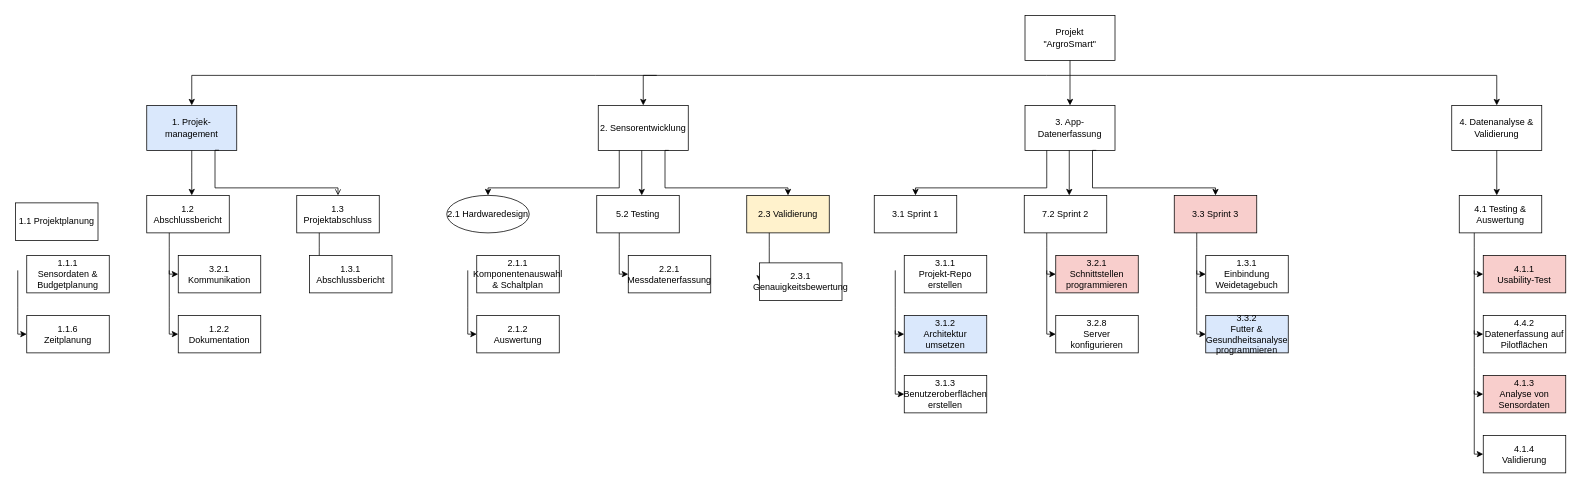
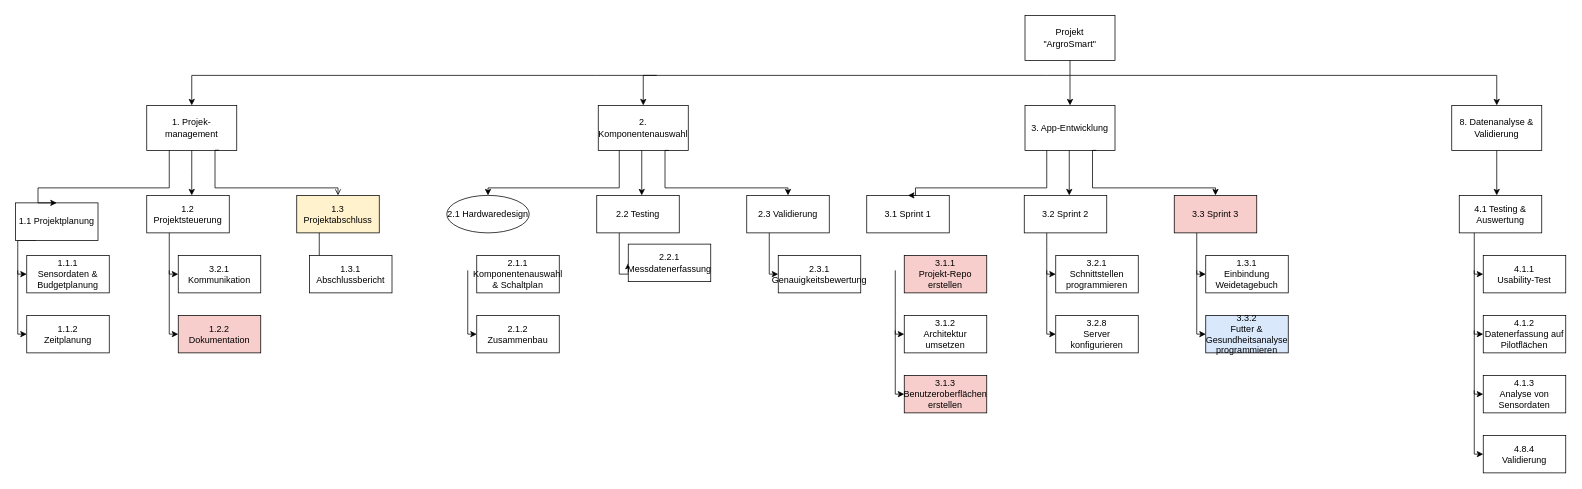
node "1. Projek- management": fillcolor #dae8fc -> #ffffff
node "2. Sensorentwicklung": label "2. Sensorentwicklung" -> "2. Komponentenauswahl"
node "3. App-Datenerfassung": label "3. App-Datenerfassung" -> "3. App-Entwicklung"
node "4. Datenanalyse & Validierung": label "4. Datenanalyse & Validierung" -> "8. Datenanalyse & Validierung"
edge "1. Projek- management" -> "1.1 Projektplanung": added
node "1.2 Abschlussbericht": label "1.2 Abschlussbericht" -> "1.2 Projektsteuerung"
node "1.3 Projektabschluss": fillcolor #ffffff -> #fff2cc
node "5.2 Testing": label "5.2 Testing" -> "2.2 Testing"
node "2.3 Validierung": fillcolor #fff2cc -> #ffffff
node "3.1 Sprint 1": moved (915, 214) -> (908, 214)
node "7.2 Sprint 2": label "7.2 Sprint 2" -> "3.2 Sprint 2"
edge "1.1 Projektplanung" -> "1.1.1 Sensordaten & Budgetplanung": added
node "2.2.1 Messdatenerfassung": moved (669, 274) -> (669, 263)
node "3.1.1 Projekt-Repo erstellen": fillcolor #ffffff -> #f8cecc
node "3.2.1 Schnittstellen programmieren": fillcolor #f8cecc -> #ffffff
node "4.1.1 Usability-Test": fillcolor #f8cecc -> #ffffff
node "2.3.1 Genauigkeitsbewertung": moved (801, 282) -> (819, 274)
node "1.1.6 Zeitplanung": label "1.1.6 Zeitplanung" -> "1.1.2 Zeitplanung"
node "1.2.2 Dokumentation": fillcolor #ffffff -> #f8cecc
node "2.1.2 Auswertung": label "2.1.2 Auswertung" -> "2.1.2 Zusammenbau"
node "3.1.2 Architektur umsetzen": fillcolor #dae8fc -> #ffffff
node "4.4.2 Datenerfassung auf Pilotflächen": label "4.4.2 Datenerfassung auf Pilotflächen" -> "4.1.2 Datenerfassung auf Pilotflächen"
node "3.1.3 Benutzeroberflächen erstellen": fillcolor #ffffff -> #f8cecc
node "4.1.3 Analyse von Sensordaten": fillcolor #f8cecc -> #ffffff
node "4.1.4 Validierung": label "4.1.4 Validierung" -> "4.8.4 Validierung"
